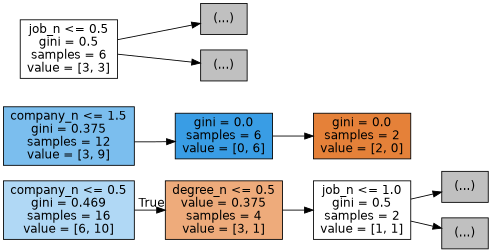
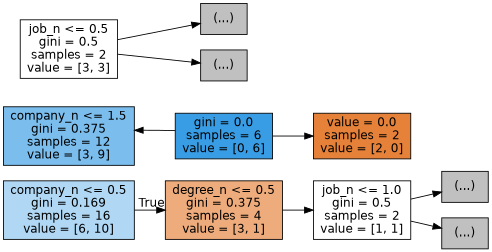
node "job_n <= 0.5 gini = 0.5 samples = 6 value = [3, 3]": label "job_n <= 0.5 gini = 0.5 samples = 6 value = [3, 3]" -> "job_n <= 0.5 gini = 0.5 samples = 2 value = [3, 3]"
node "gini = 0.0 samples = 2 value = [2, 0]": label "gini = 0.0 samples = 2 value = [2, 0]" -> "value = 0.0 samples = 2 value = [2, 0]"
edge "company_n <= 1.5 gini = 0.375 samples = 12 value = [3, 9]" -> "gini = 0.0 samples = 6 value = [0, 6]": reversed
node "company_n <= 0.5 gini = 0.469 samples = 16 value = [6, 10]": label "company_n <= 0.5 gini = 0.469 samples = 16 value = [6, 10]" -> "company_n <= 0.5 gini = 0.169 samples = 16 value = [6, 10]"
node "degree_n <= 0.5 value = 0.375 samples = 4 value = [3, 1]": label "degree_n <= 0.5 value = 0.375 samples = 4 value = [3, 1]" -> "degree_n <= 0.5 gini = 0.375 samples = 4 value = [3, 1]"
